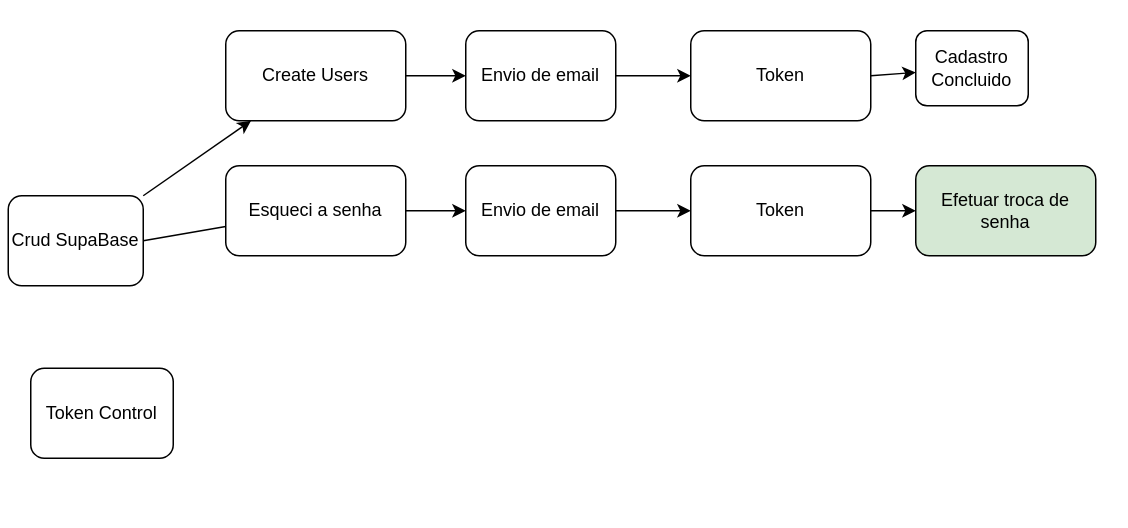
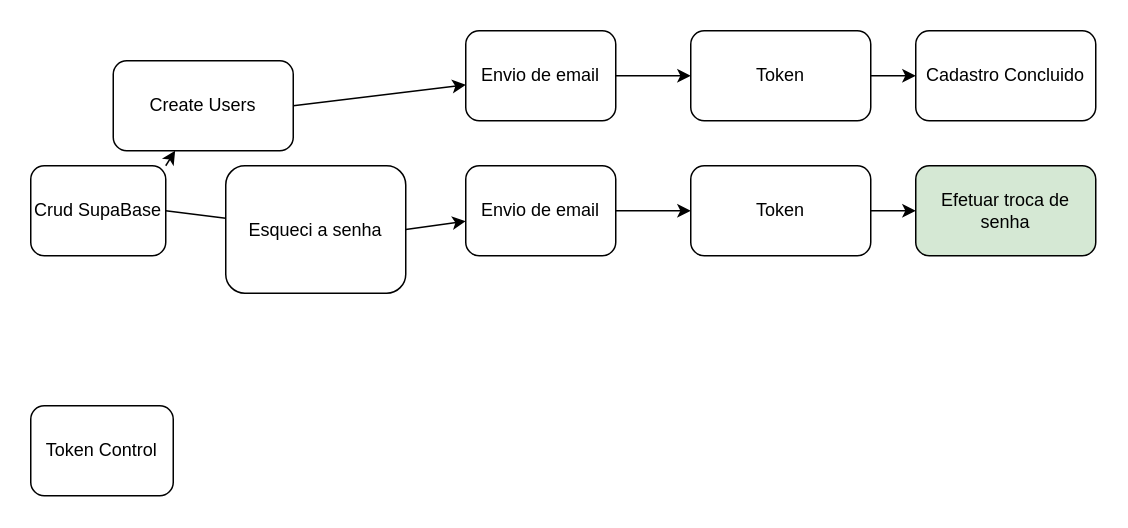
node "Cadastro Concluido": size 113x75 -> 180x90
node "Create Users": moved (316, 76) -> (203, 106)
node "Esqueci a senha": size 180x90 -> 180x128
node "Crud SupaBase": moved (76, 241) -> (98, 211)
node "Token Control": moved (102, 413) -> (102, 451)
